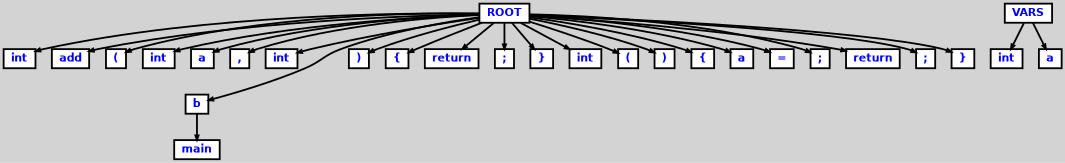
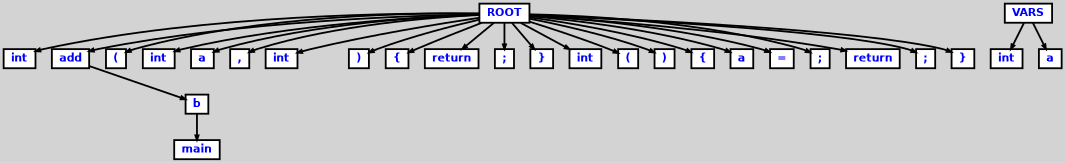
edge "ROOT" -> "b": now "add" -> "b"
